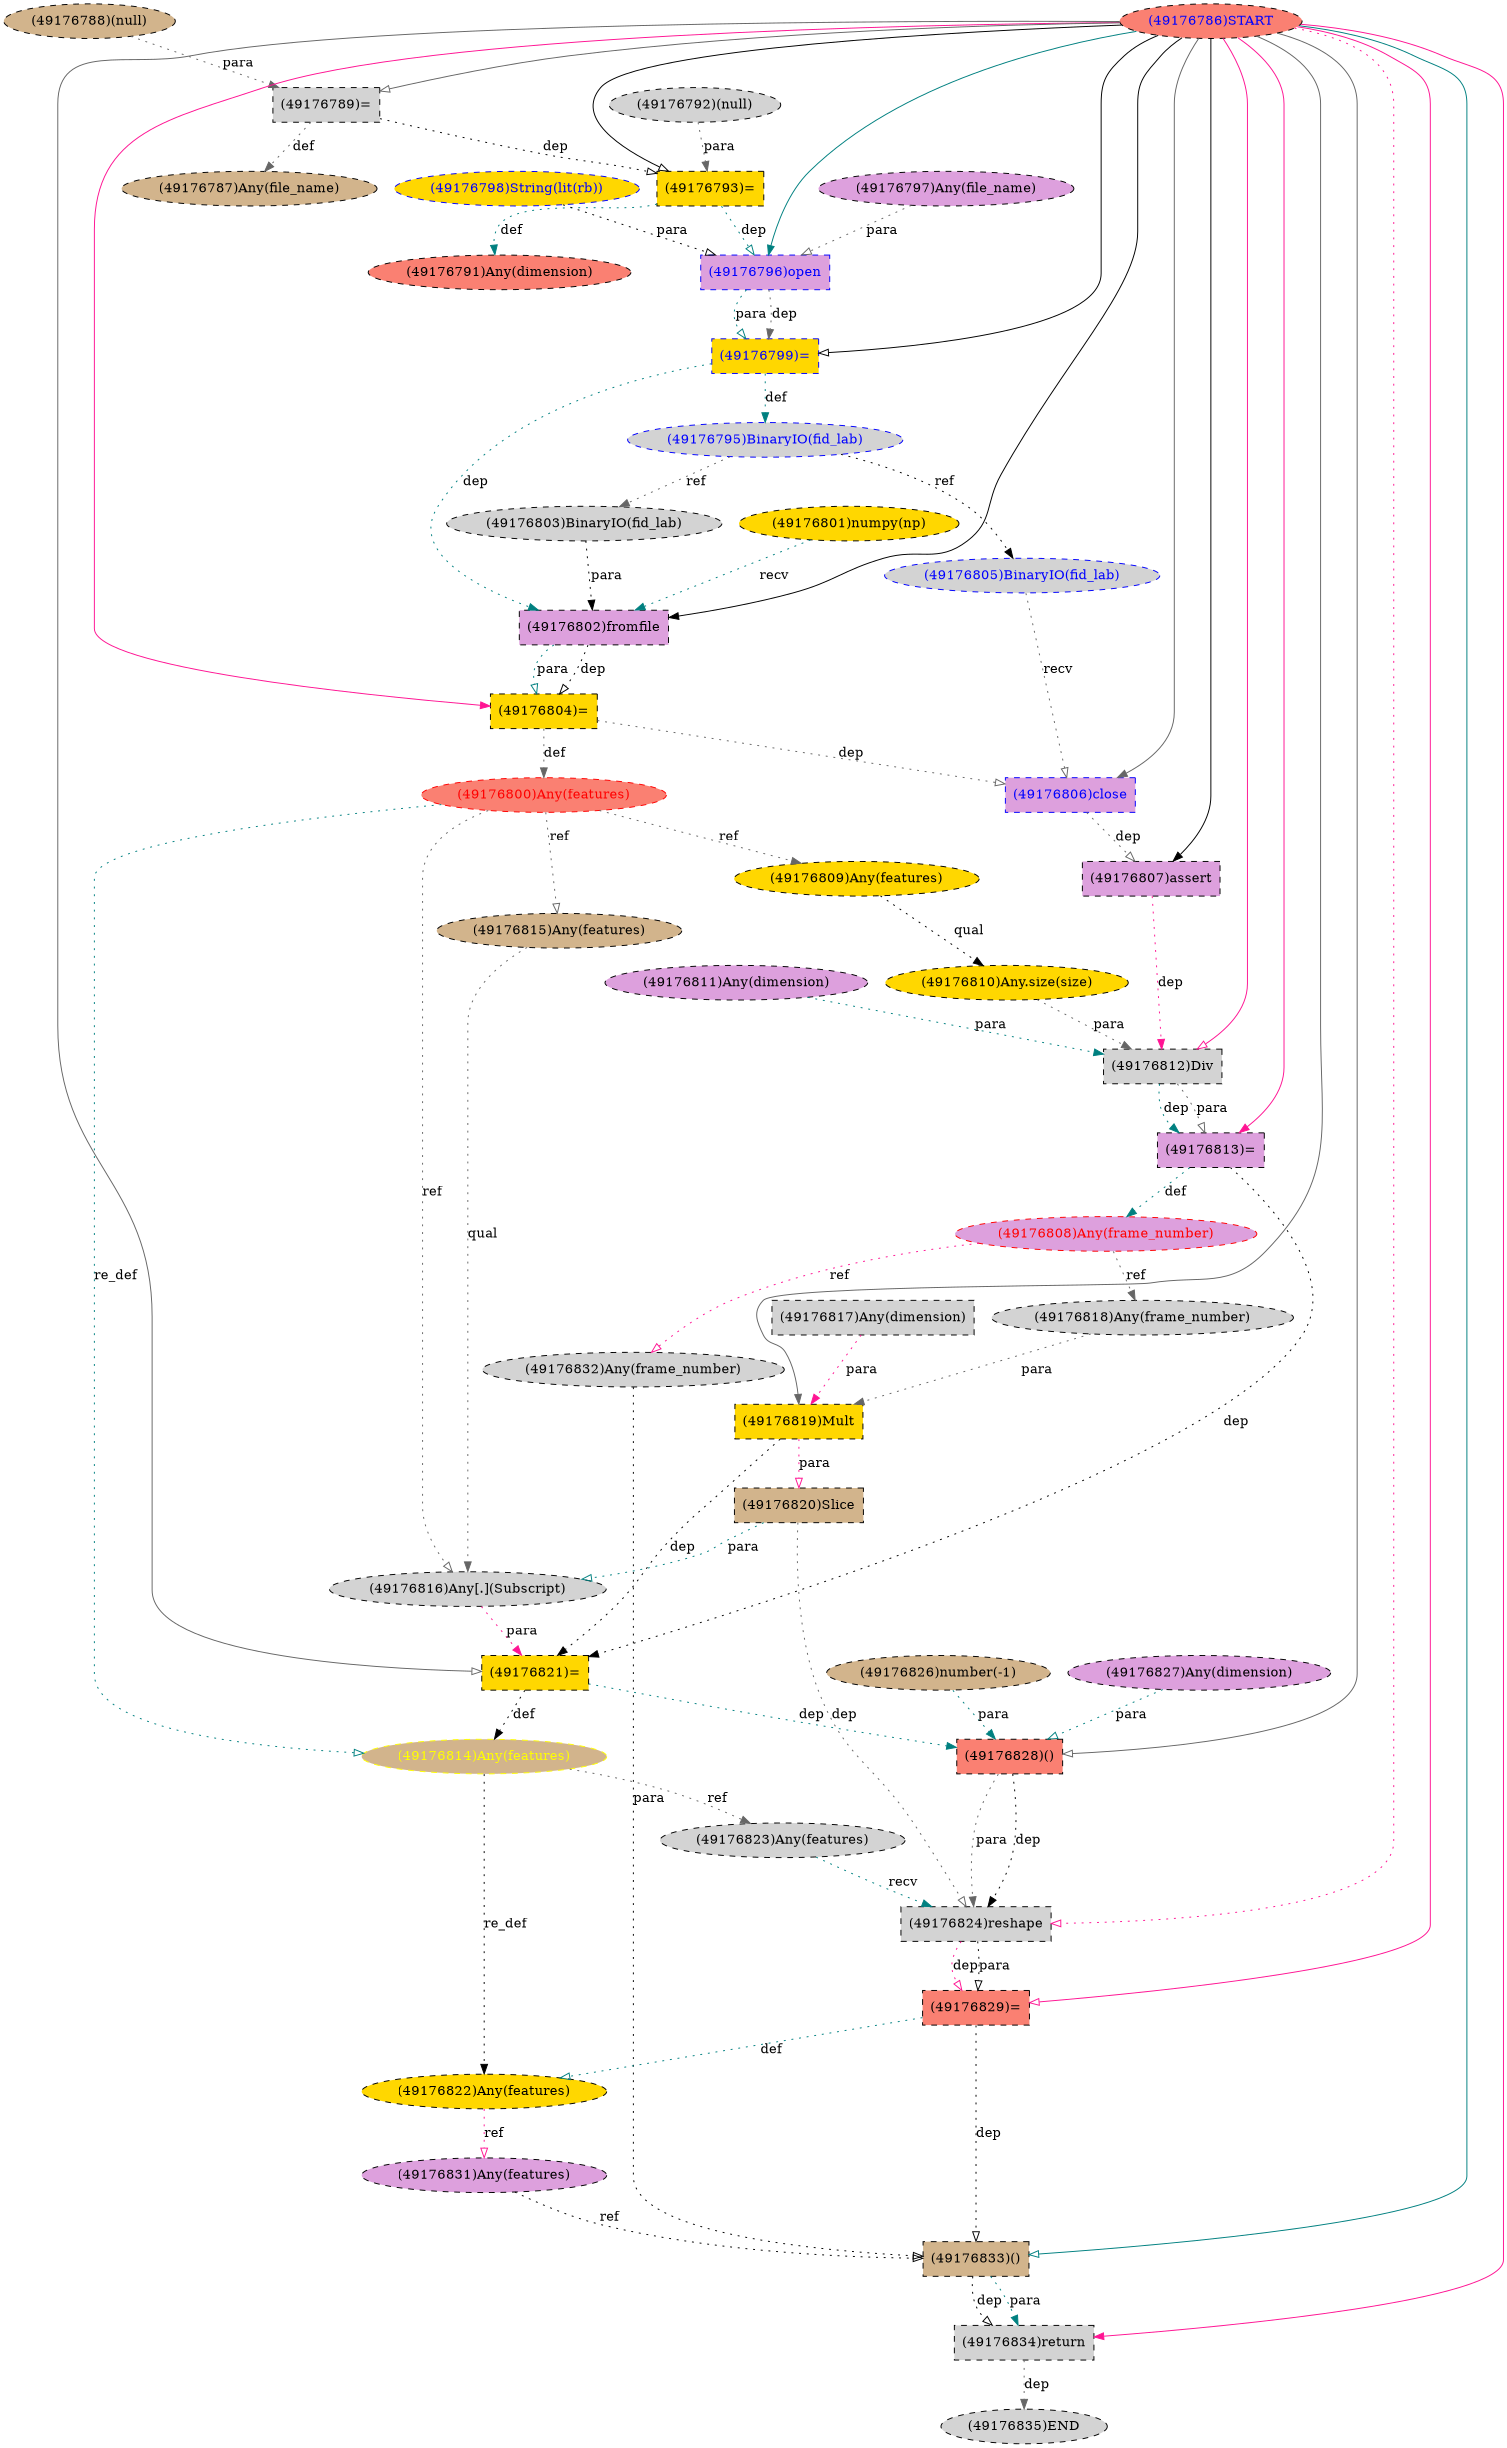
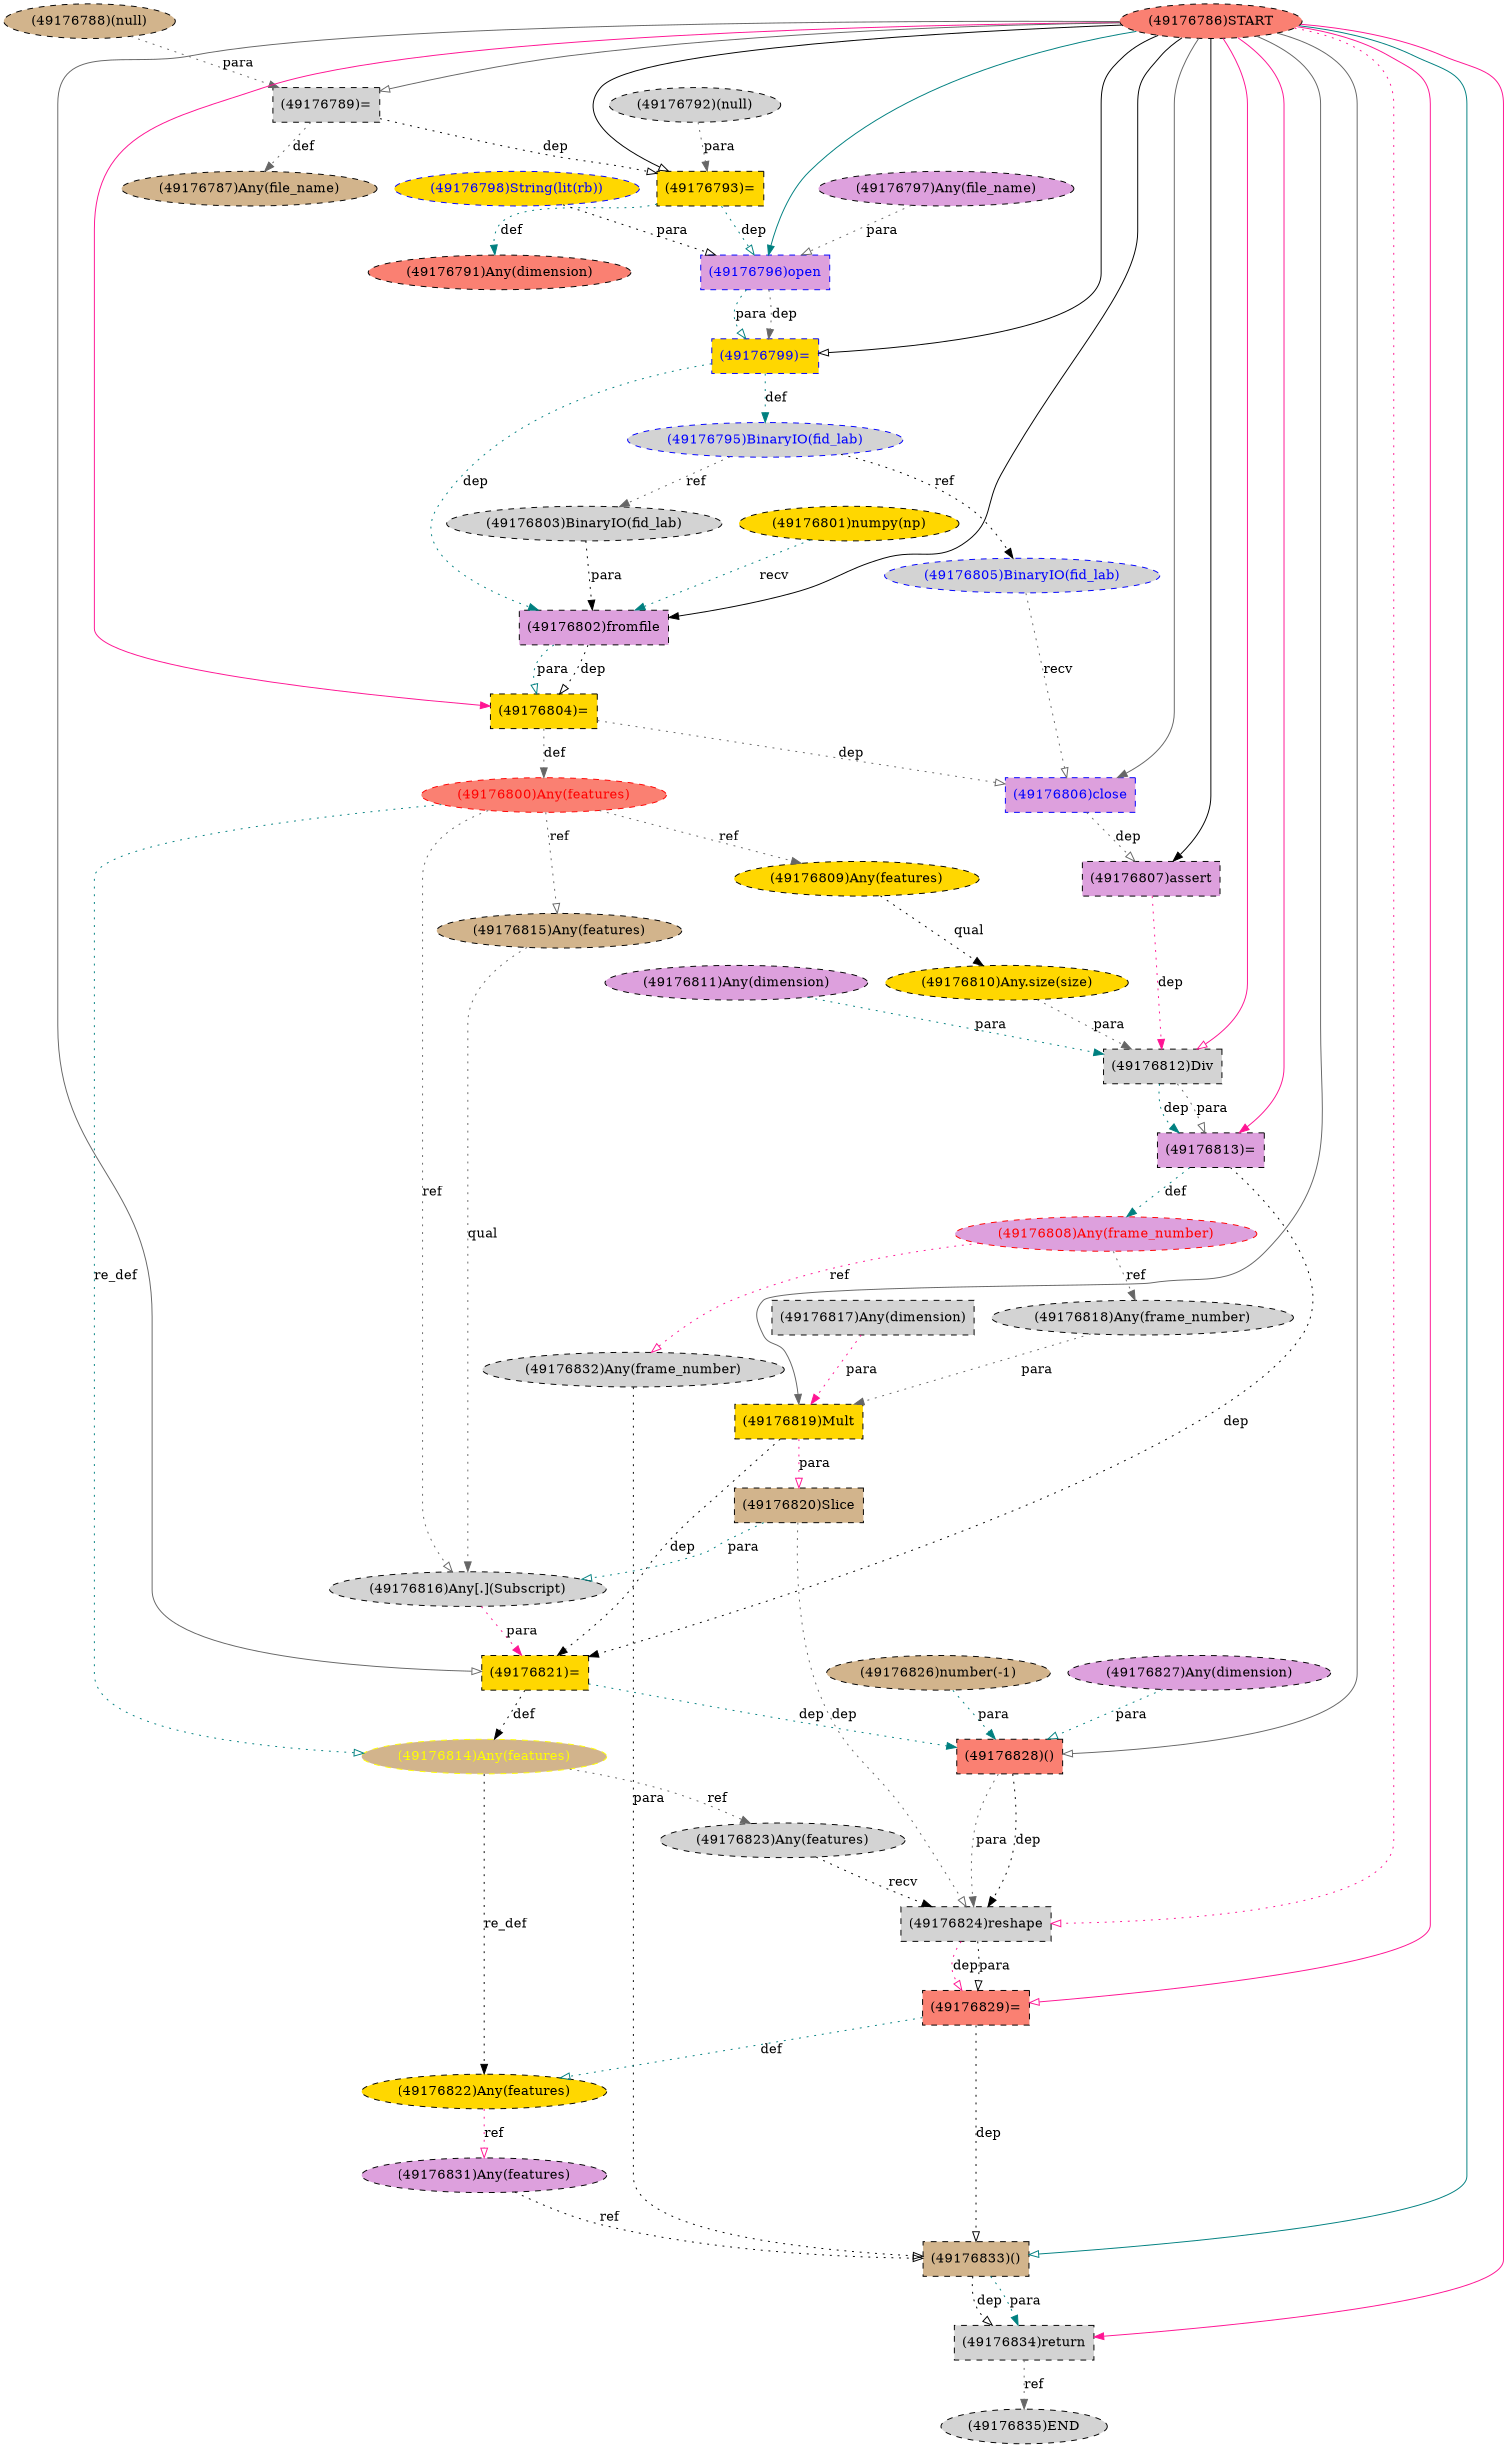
node "(49176786)START": fontcolor blue -> black
edge "(49176823)Any(features)" -> "(49176824)reshape": color teal -> black
edge "(49176834)return" -> "(49176835)END": label "dep" -> "ref"
